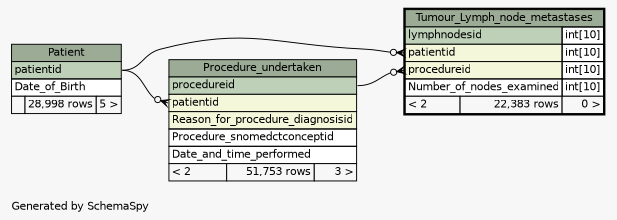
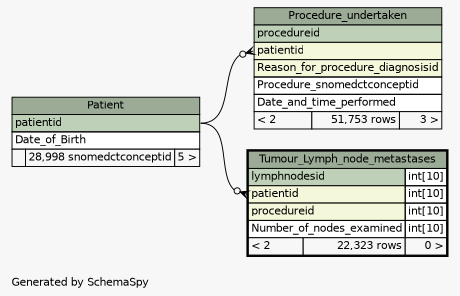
edge "Procedure_undertaken" -> "Tumour_Lymph_node_metastases": removed
node "Patient": text "28,998 rows" -> "28,998 snomedctconceptid"
node "Tumour_Lymph_node_metastases": text "22,383 rows" -> "22,323 rows"
